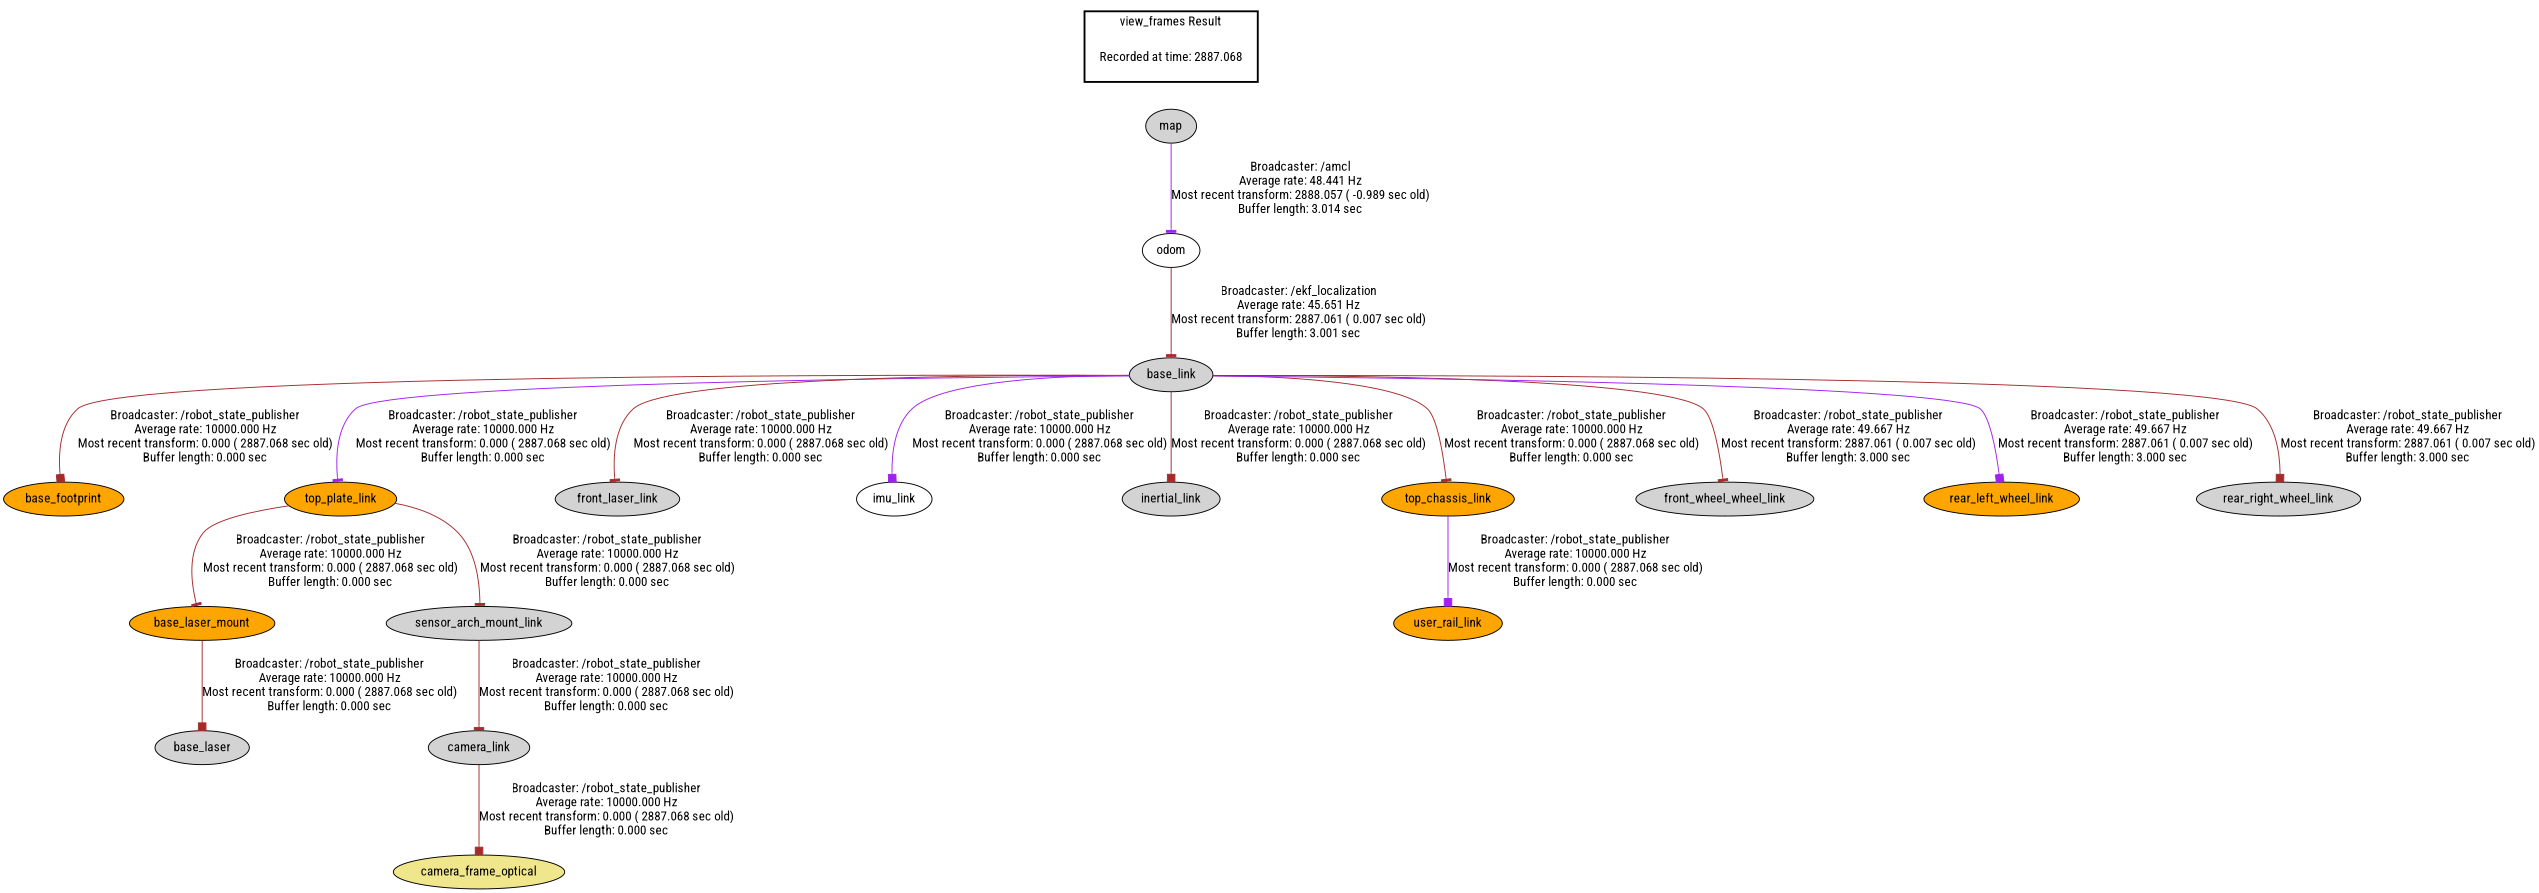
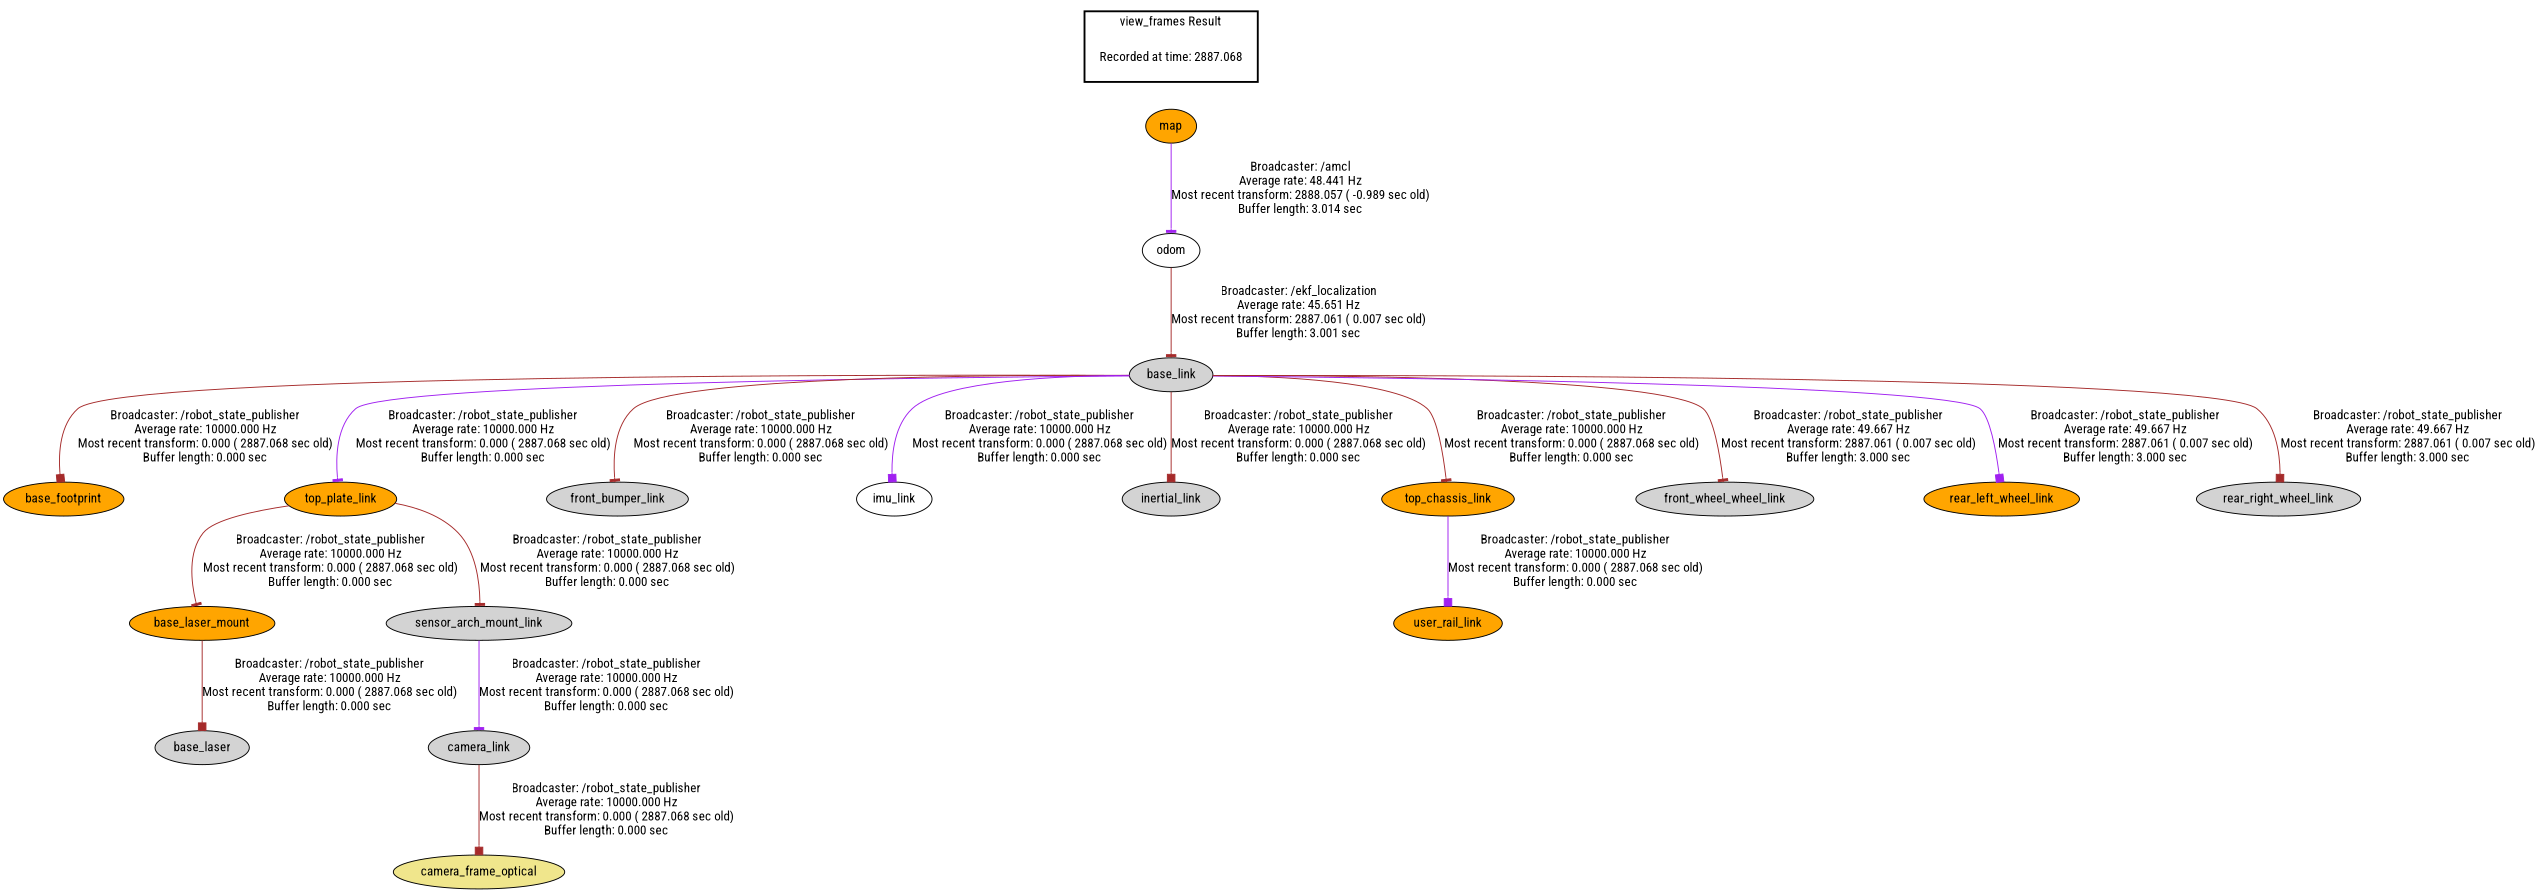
node "map": fillcolor lightgrey -> orange
node "front_laser_link": label "front_laser_link" -> "front_bumper_link"
edge "sensor_arch_mount_link" -> "camera_link": color brown -> purple
